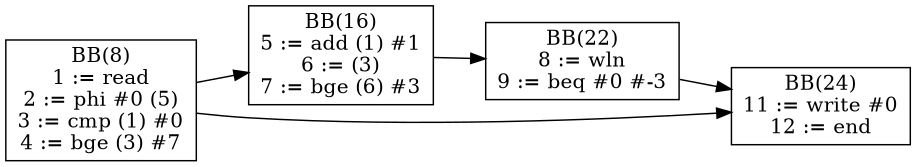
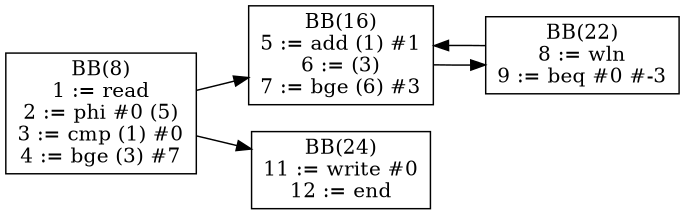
edge "BB(22) 8 := wln 9 := beq #0 #-3" -> "BB(24) 11 := write #0 12 := end": now "BB(22) 8 := wln 9 := beq #0 #-3" -> "BB(16) 5 := add (1) #1 6 := (3) 7 := bge (6) #3"
